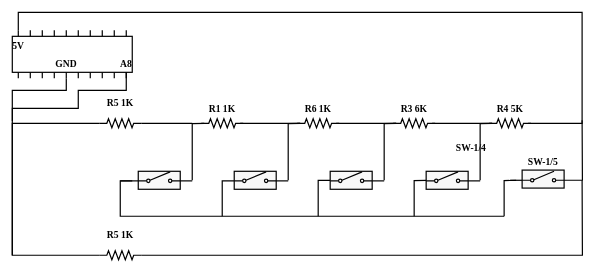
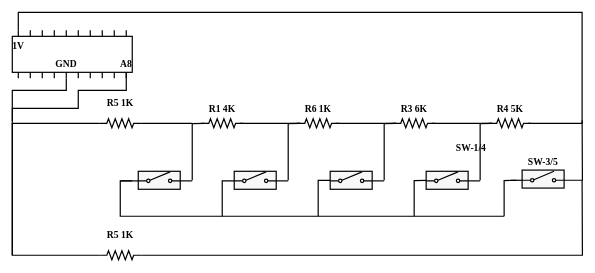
node "5V": label "5V" -> "1V"
node "R1 1K": label "R1 1K" -> "R1 4K"
node "SW-1/5": label "SW-1/5" -> "SW-3/5"
